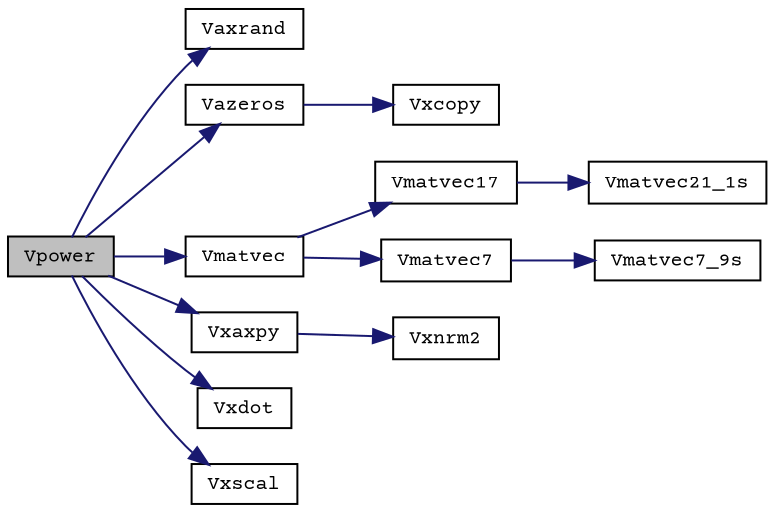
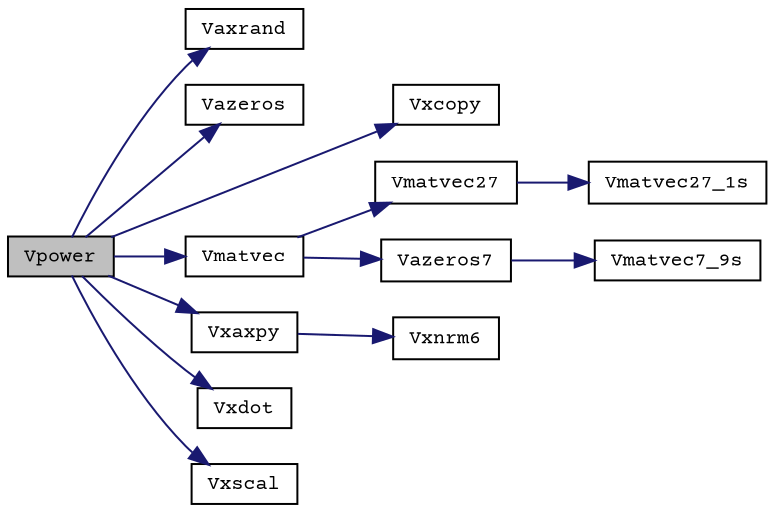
edge "Vazeros" -> "Vxcopy": now "Vpower" -> "Vxcopy"
node "Vmatvec17": label "Vmatvec17" -> "Vmatvec27"
node "Vmatvec21_1s": label "Vmatvec21_1s" -> "Vmatvec27_1s"
node "Vmatvec7": label "Vmatvec7" -> "Vazeros7"
node "Vxnrm2": label "Vxnrm2" -> "Vxnrm6"
